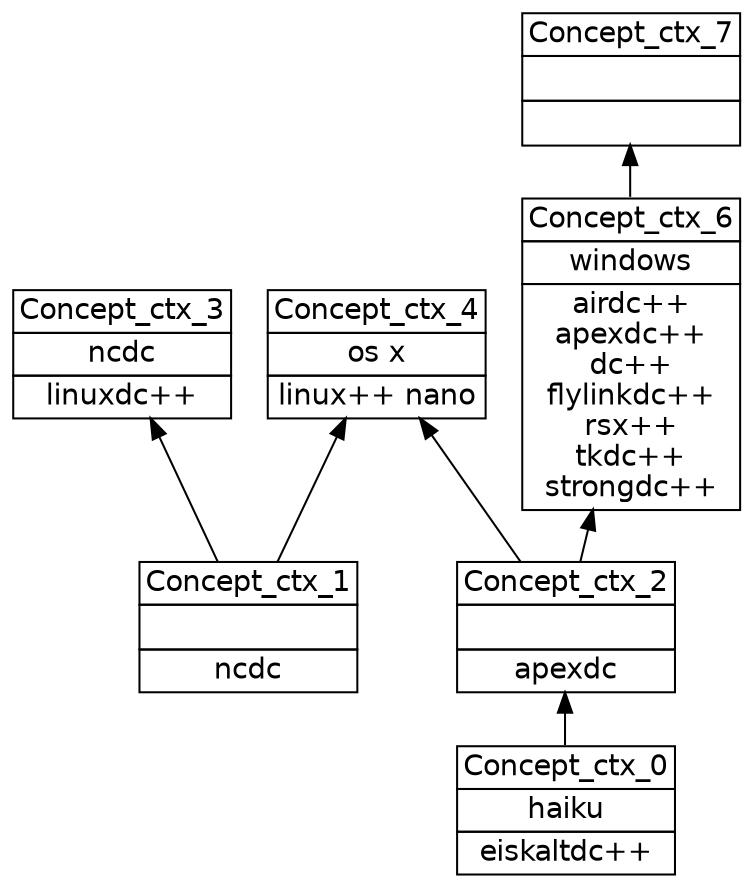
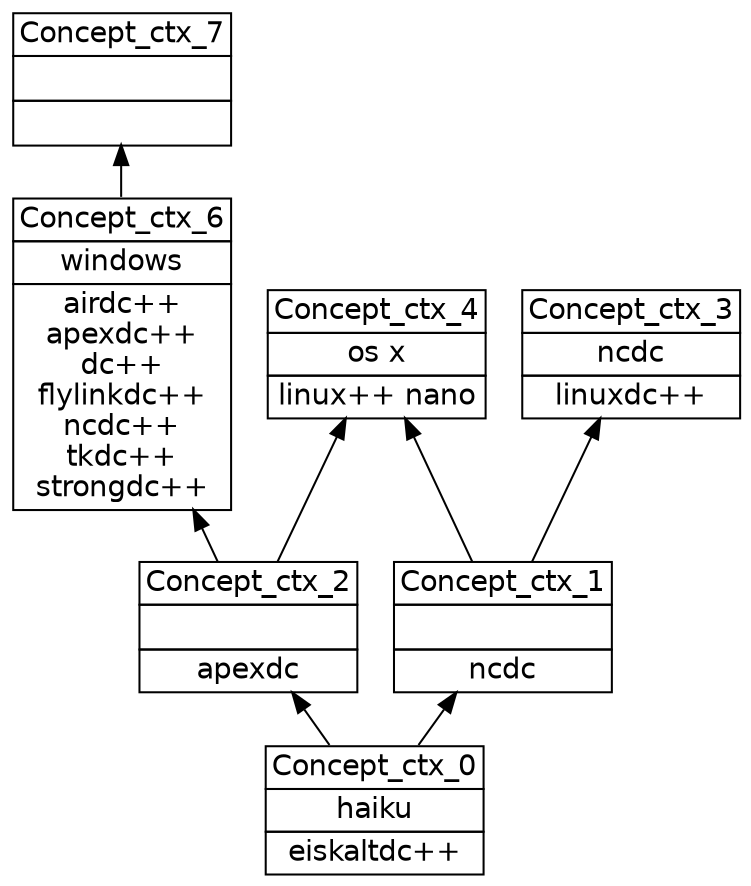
node "Concept_ctx_6": text "rsx++" -> "ncdc++"
edge "Concept_ctx_0" -> "Concept_ctx_1": added
